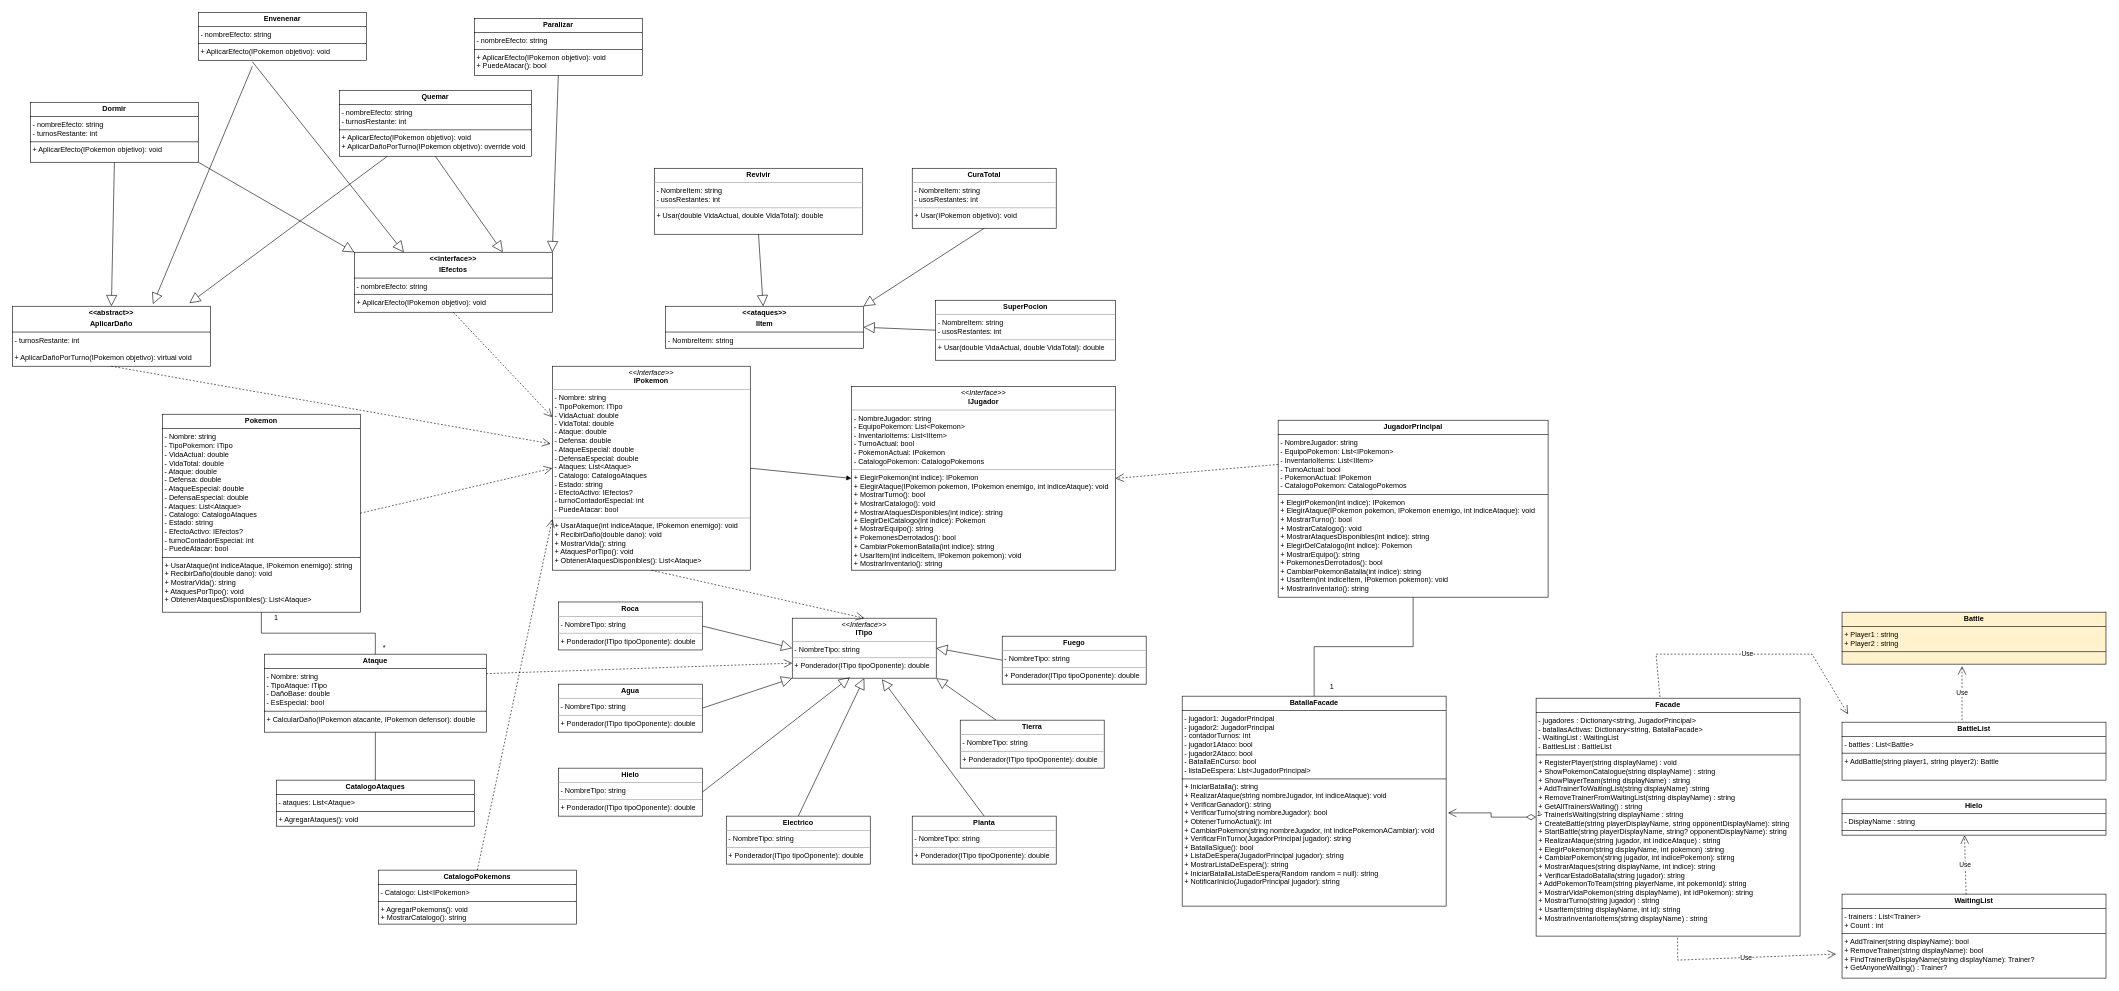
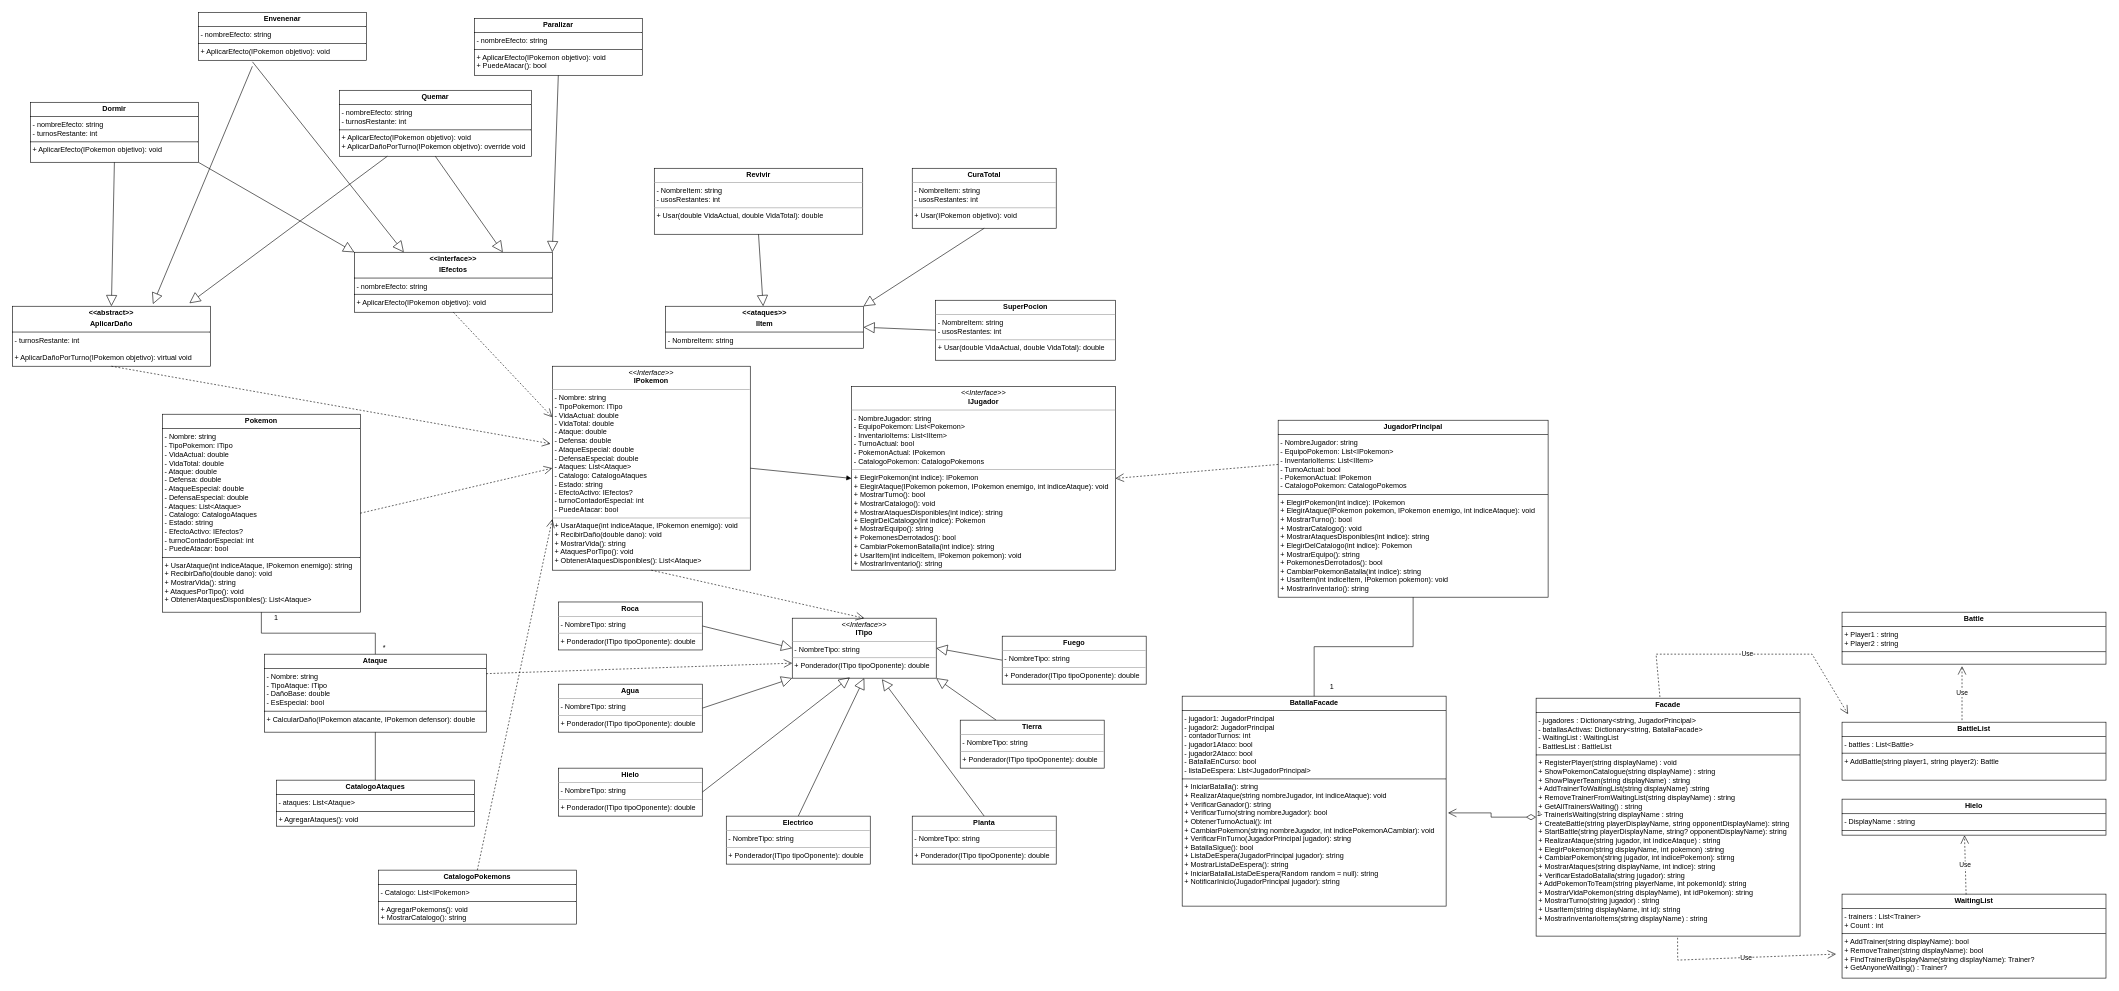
node "Battle + Player1 : string + Player2 : string": fillcolor #fff2cc -> #ffffff
